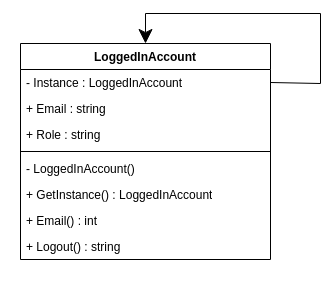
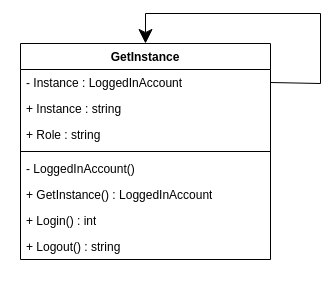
node "LoggedInAccount": label "LoggedInAccount" -> "GetInstance"
node "+ Email : string": label "+ Email : string" -> "+ Instance : string"
node "+ Email() : int": label "+ Email() : int" -> "+ Login() : int"
